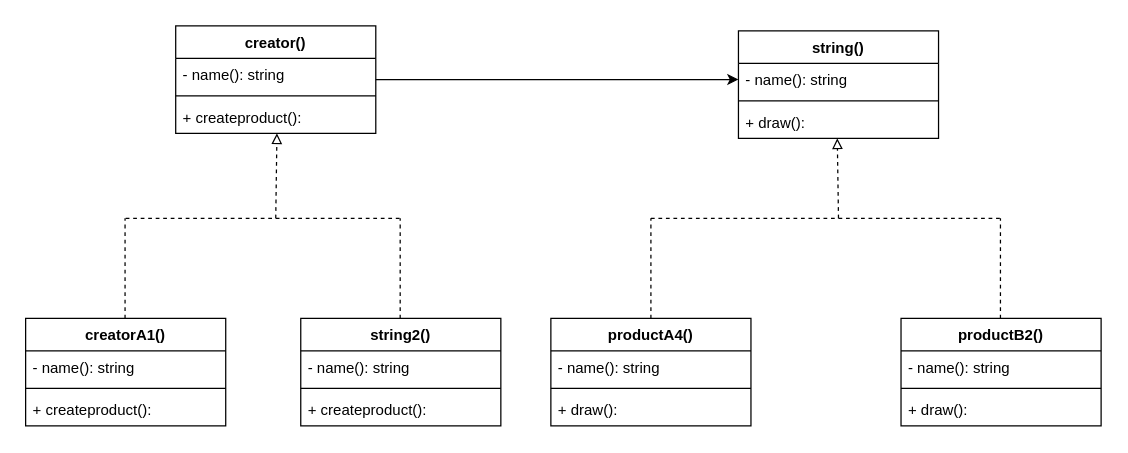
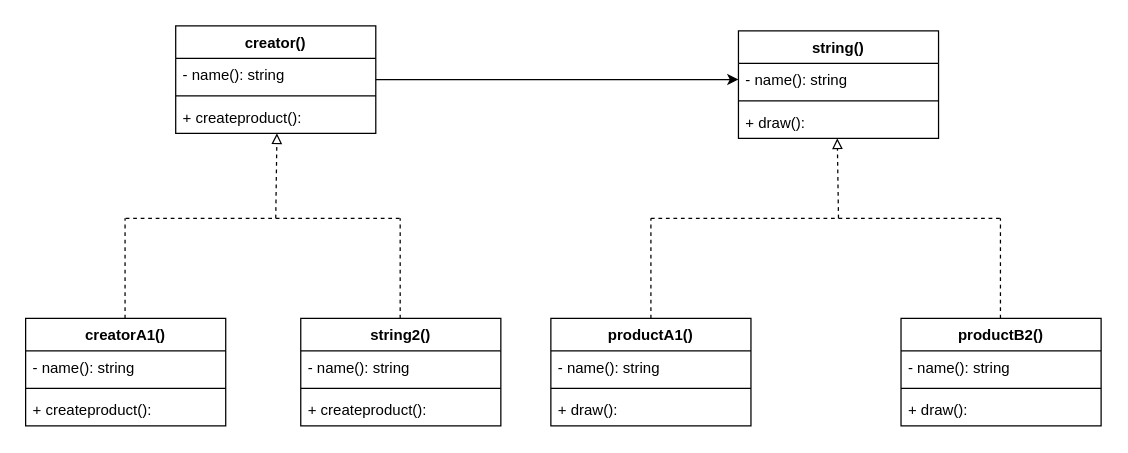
node "productA4()": label "productA4()" -> "productA1()"
